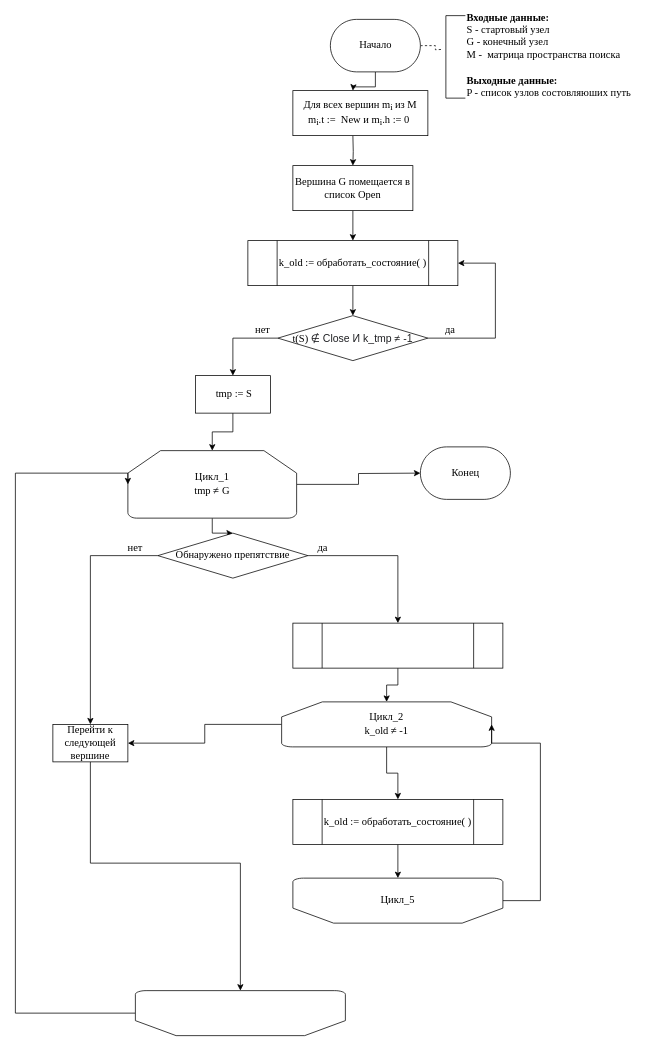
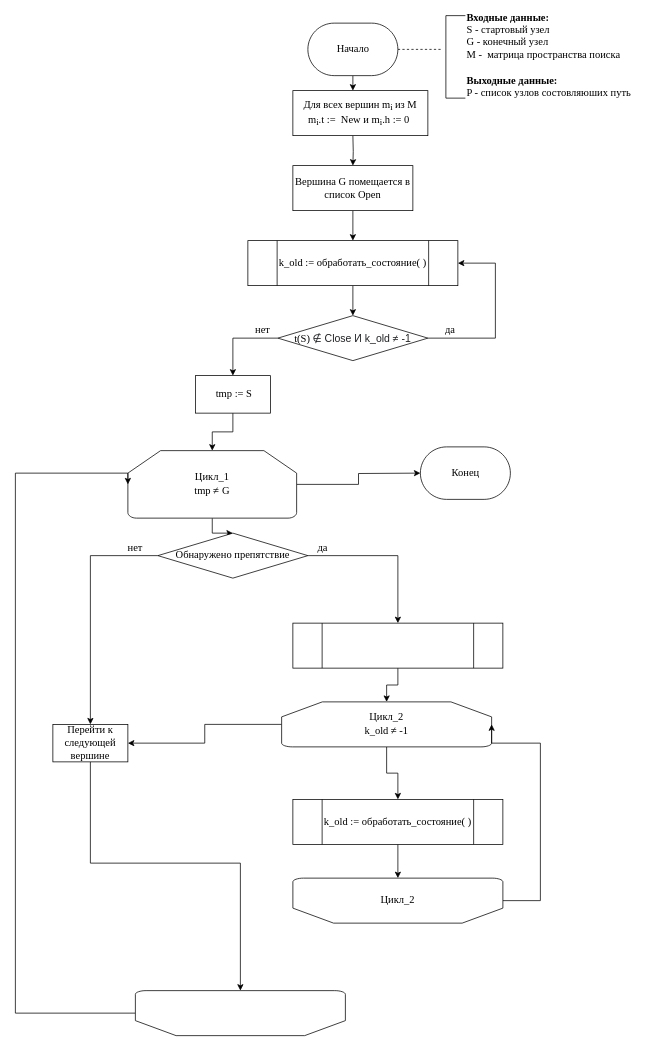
node "Начало": moved (375, 45) -> (353, 49)
node "t(S) ∉ Close И k_tmp ≠ -1": label "t(S) ∉ Close И k_tmp ≠ -1" -> "t(S) ∉ Close И k_old ≠ -1"
node "Цикл_5": label "Цикл_5" -> "Цикл_2"
